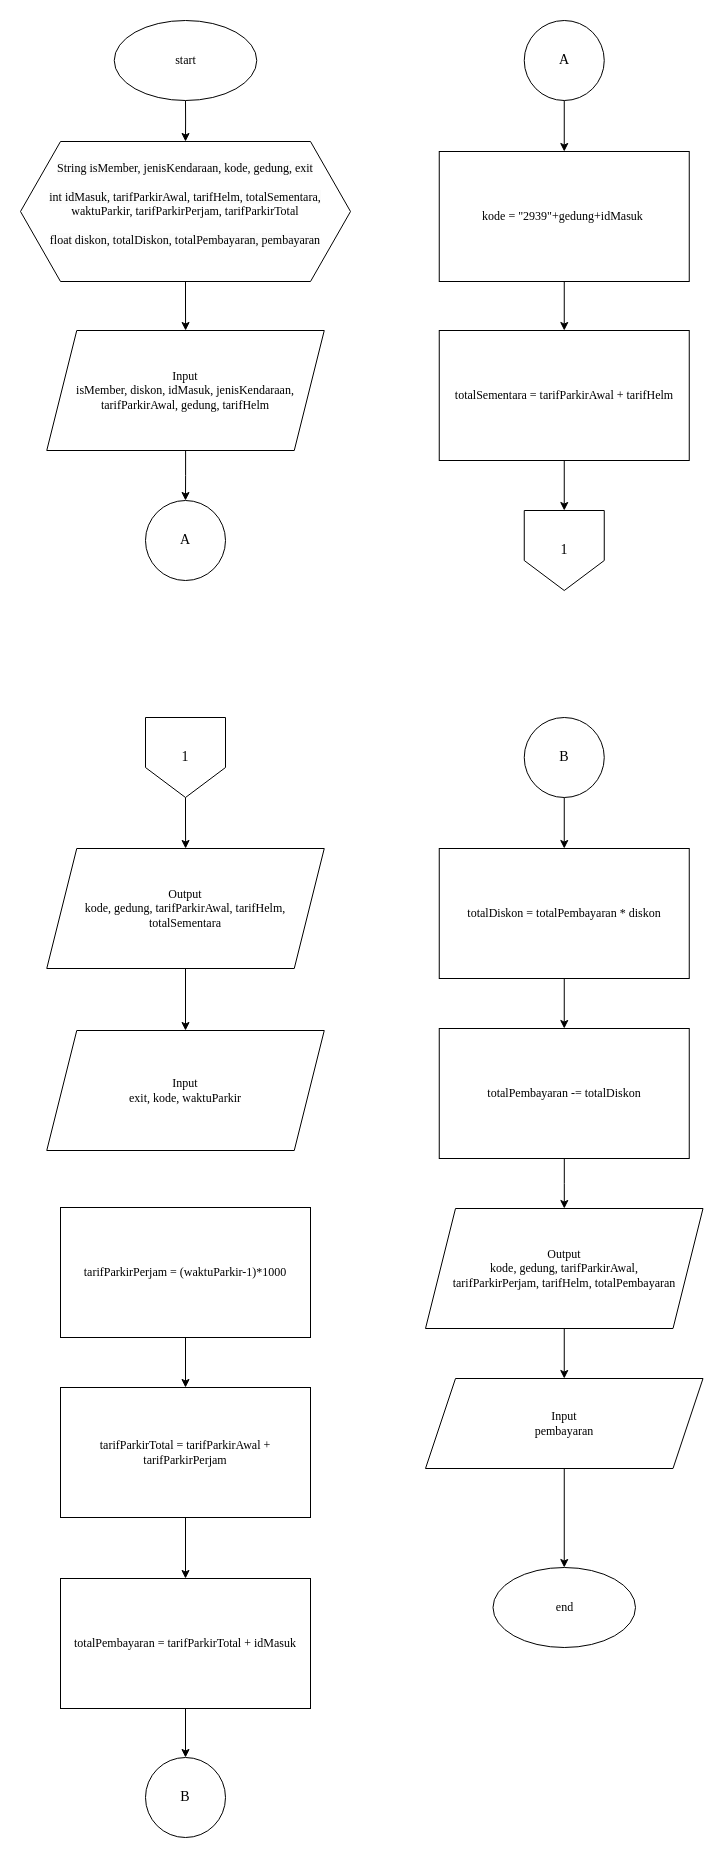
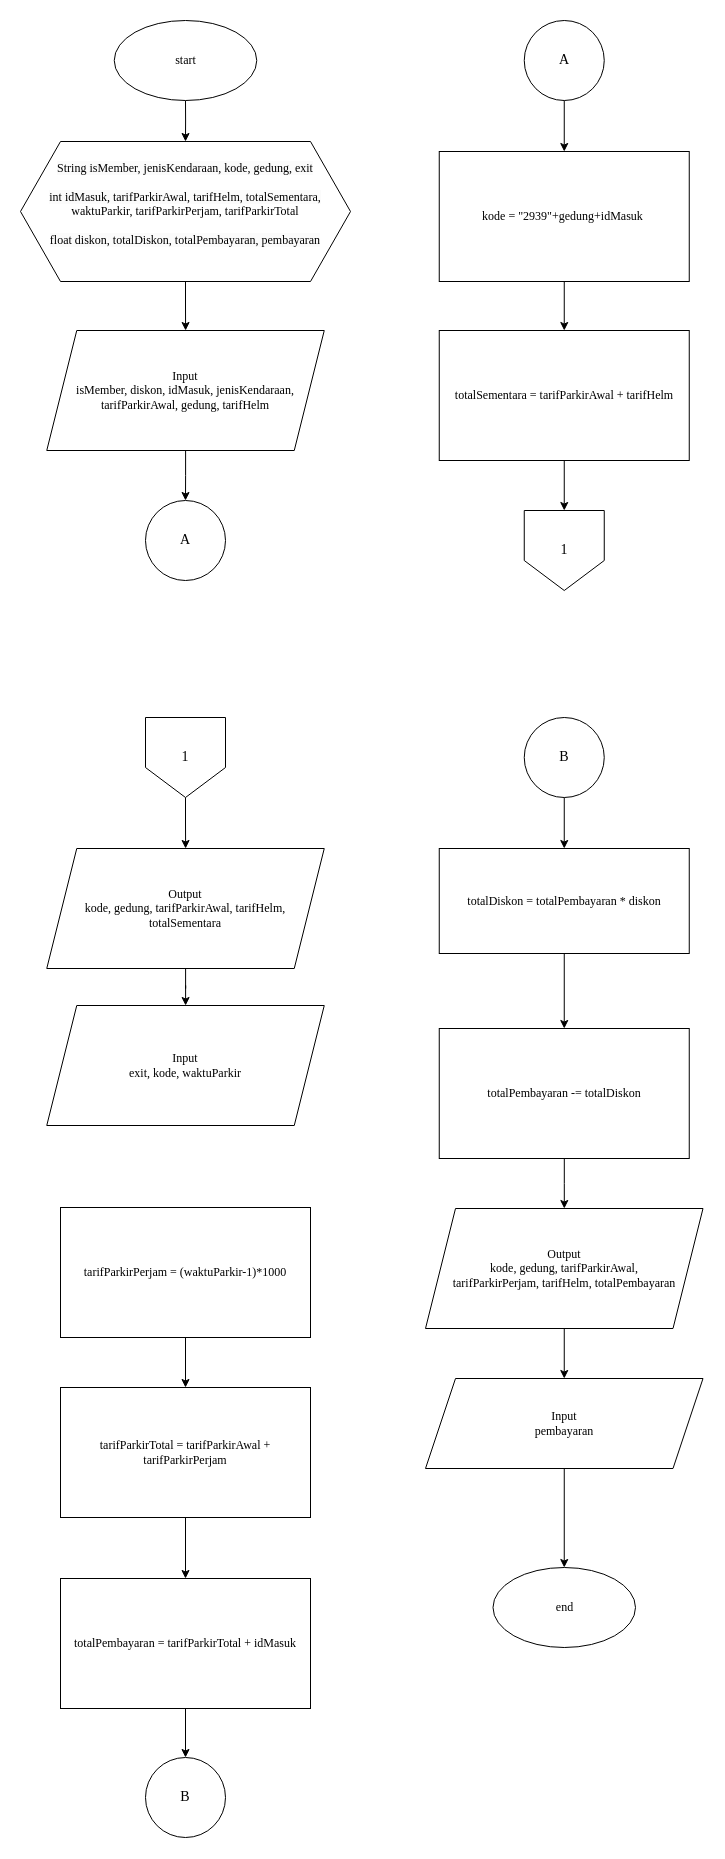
node "totalDiskon = totalPembayaran * diskon": size 250x130 -> 250x105
node "Input exit, kode, waktuParkir": moved (186, 1091) -> (186, 1066)
